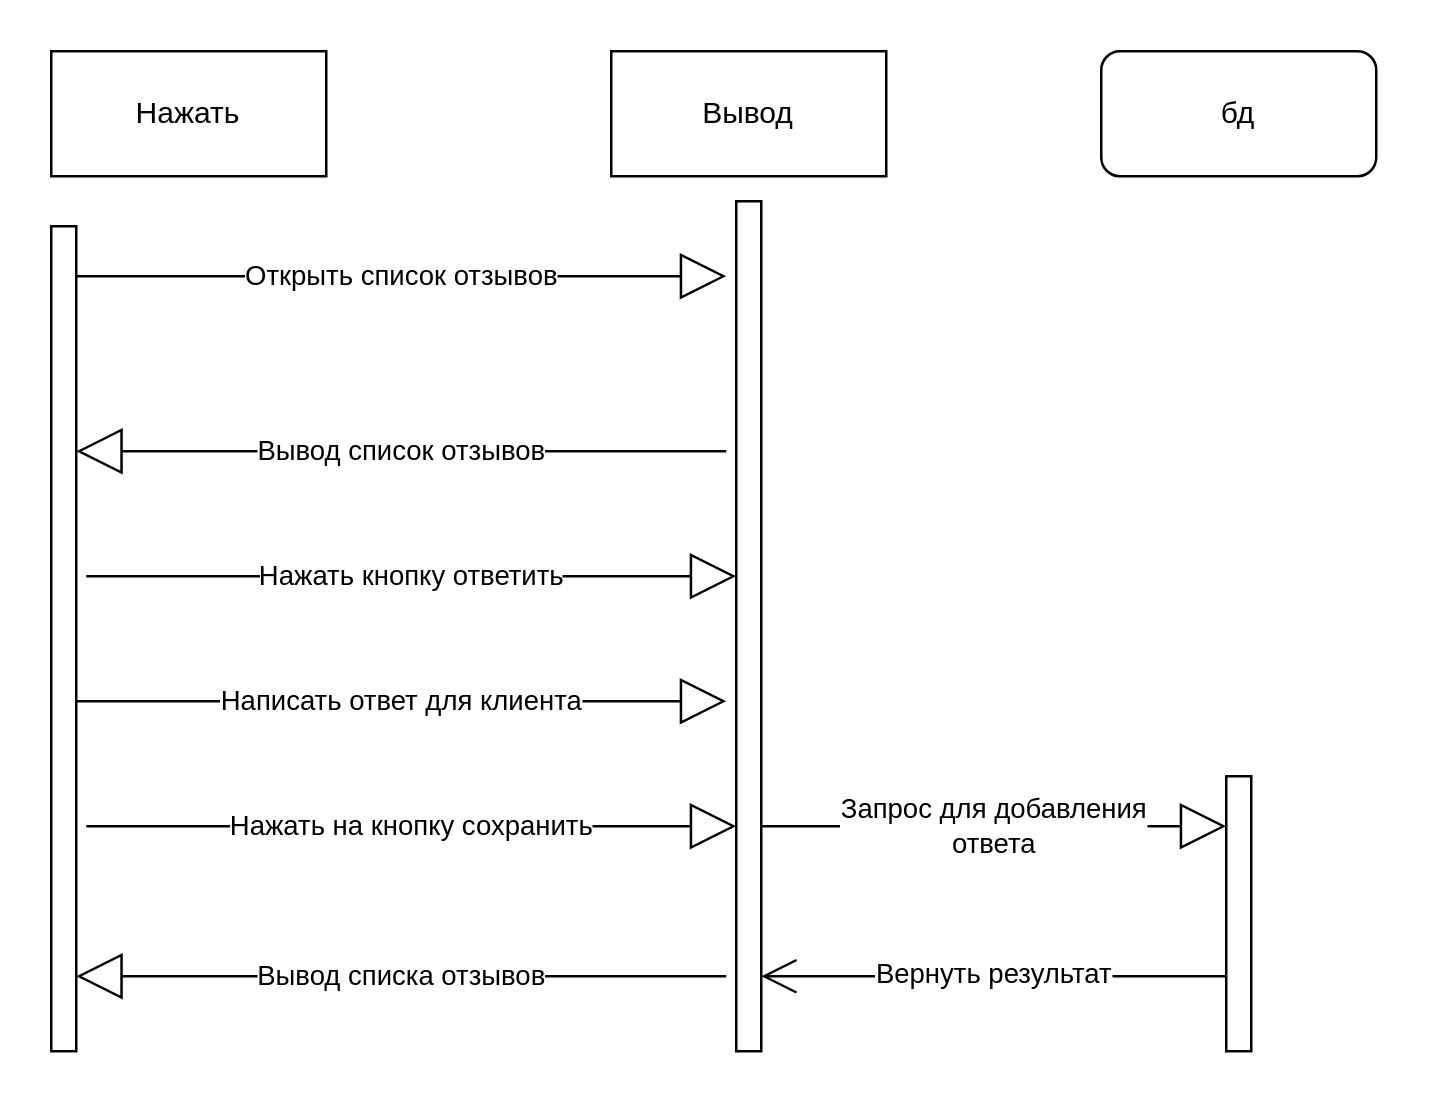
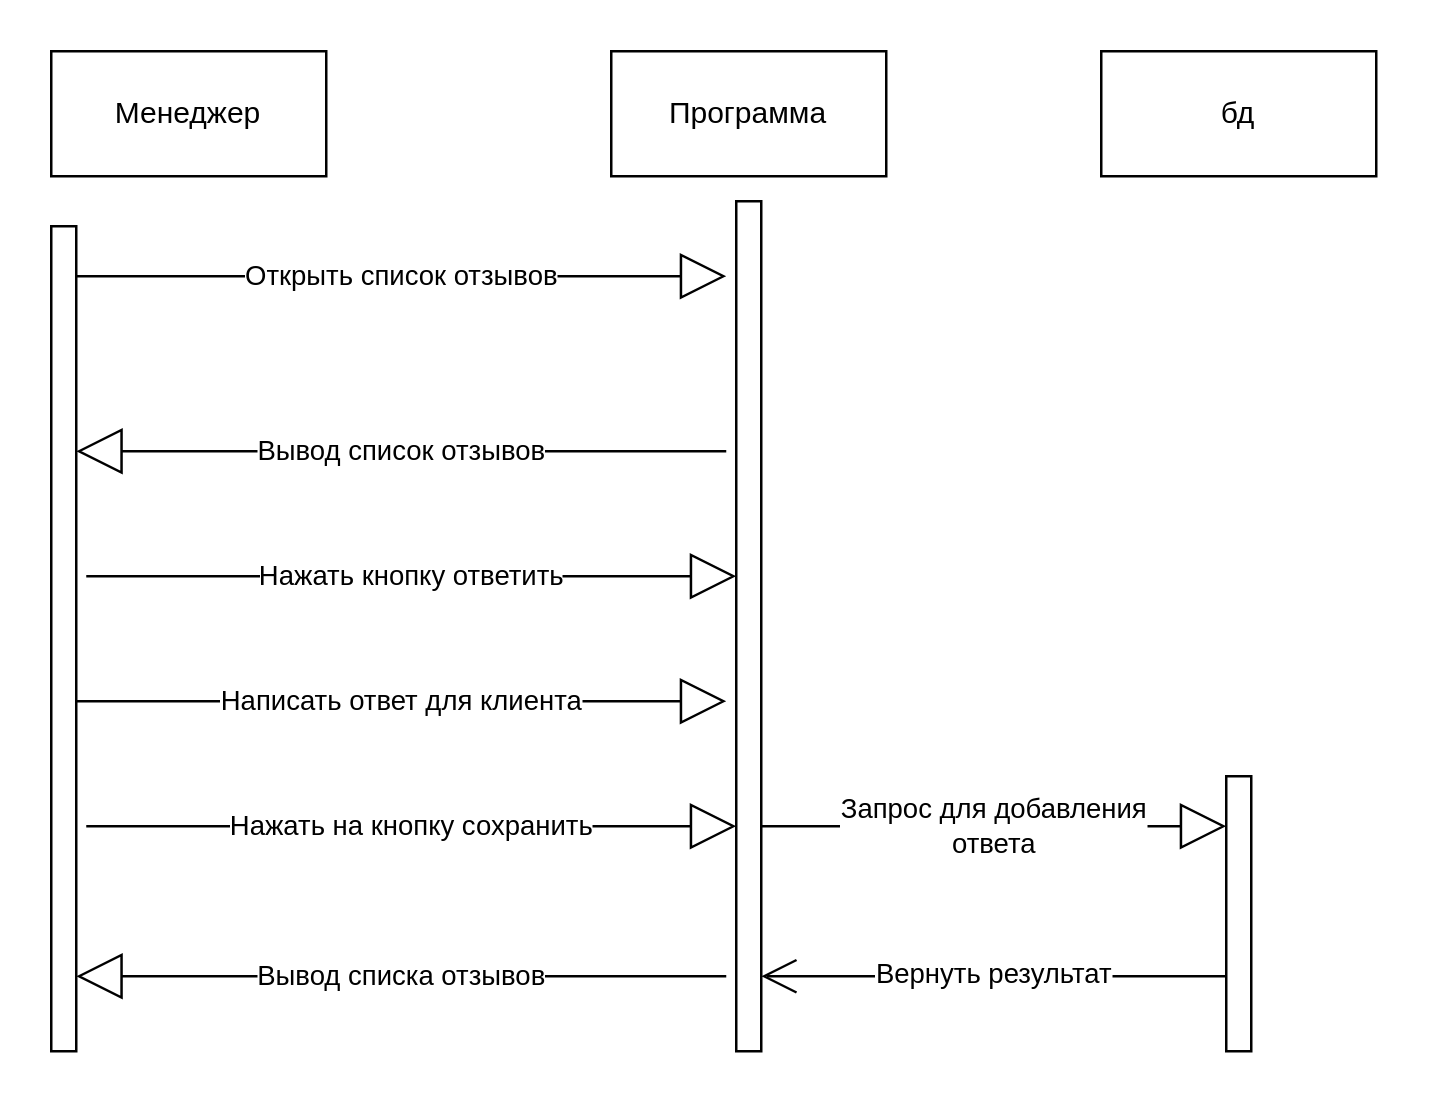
node "Нажать": label "Нажать" -> "Менеджер"
node "Вывод": label "Вывод" -> "Программа"
node "бд": shape rounded rectangle -> rectangle
